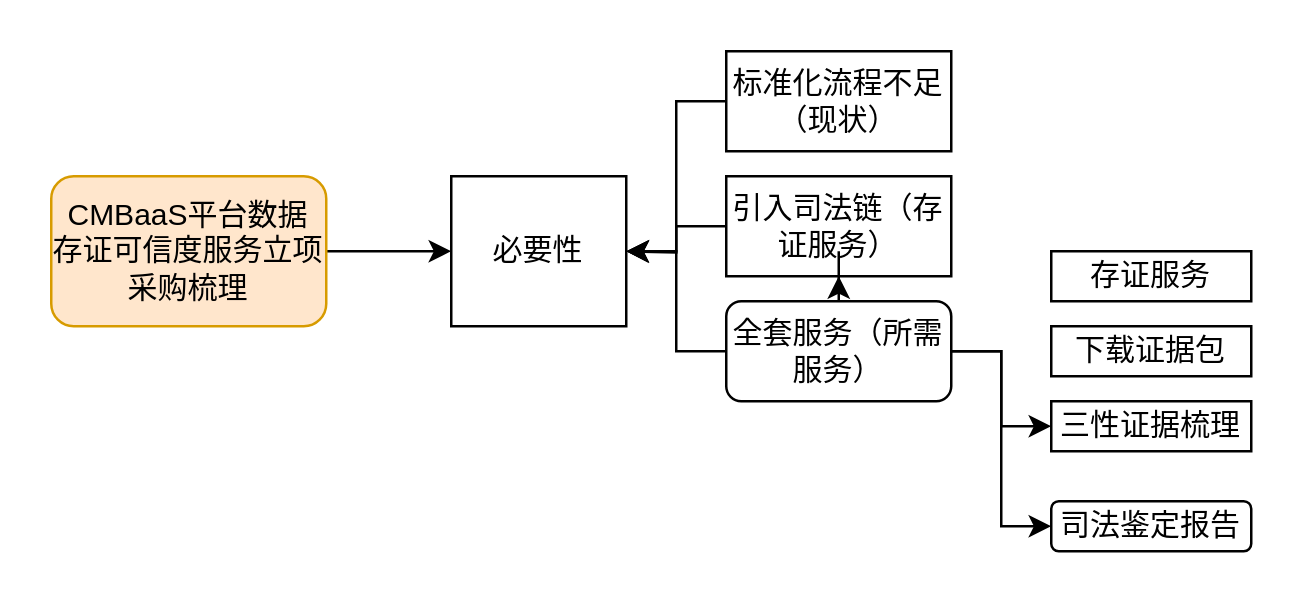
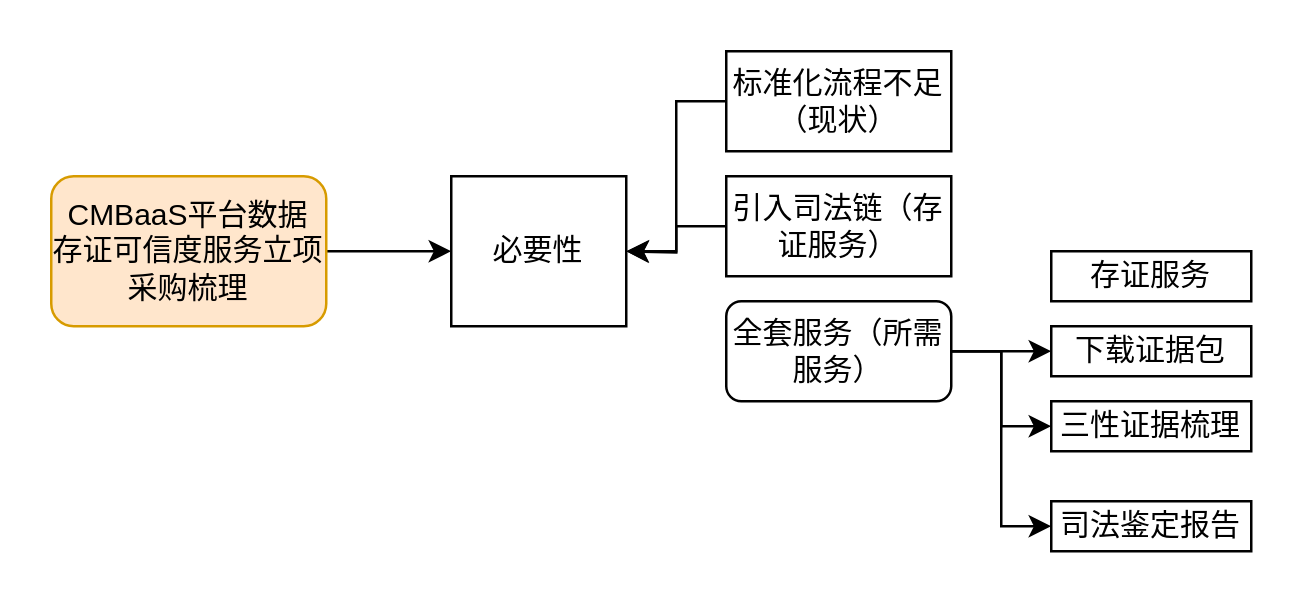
edge "全套服务（所需服务）" -> "引入司法链（存证服务）": now "全套服务（所需服务）" -> "下载证据包"
edge "全套服务（所需服务）" -> "必要性": removed
node "司法鉴定报告": shape rounded rectangle -> rectangle
